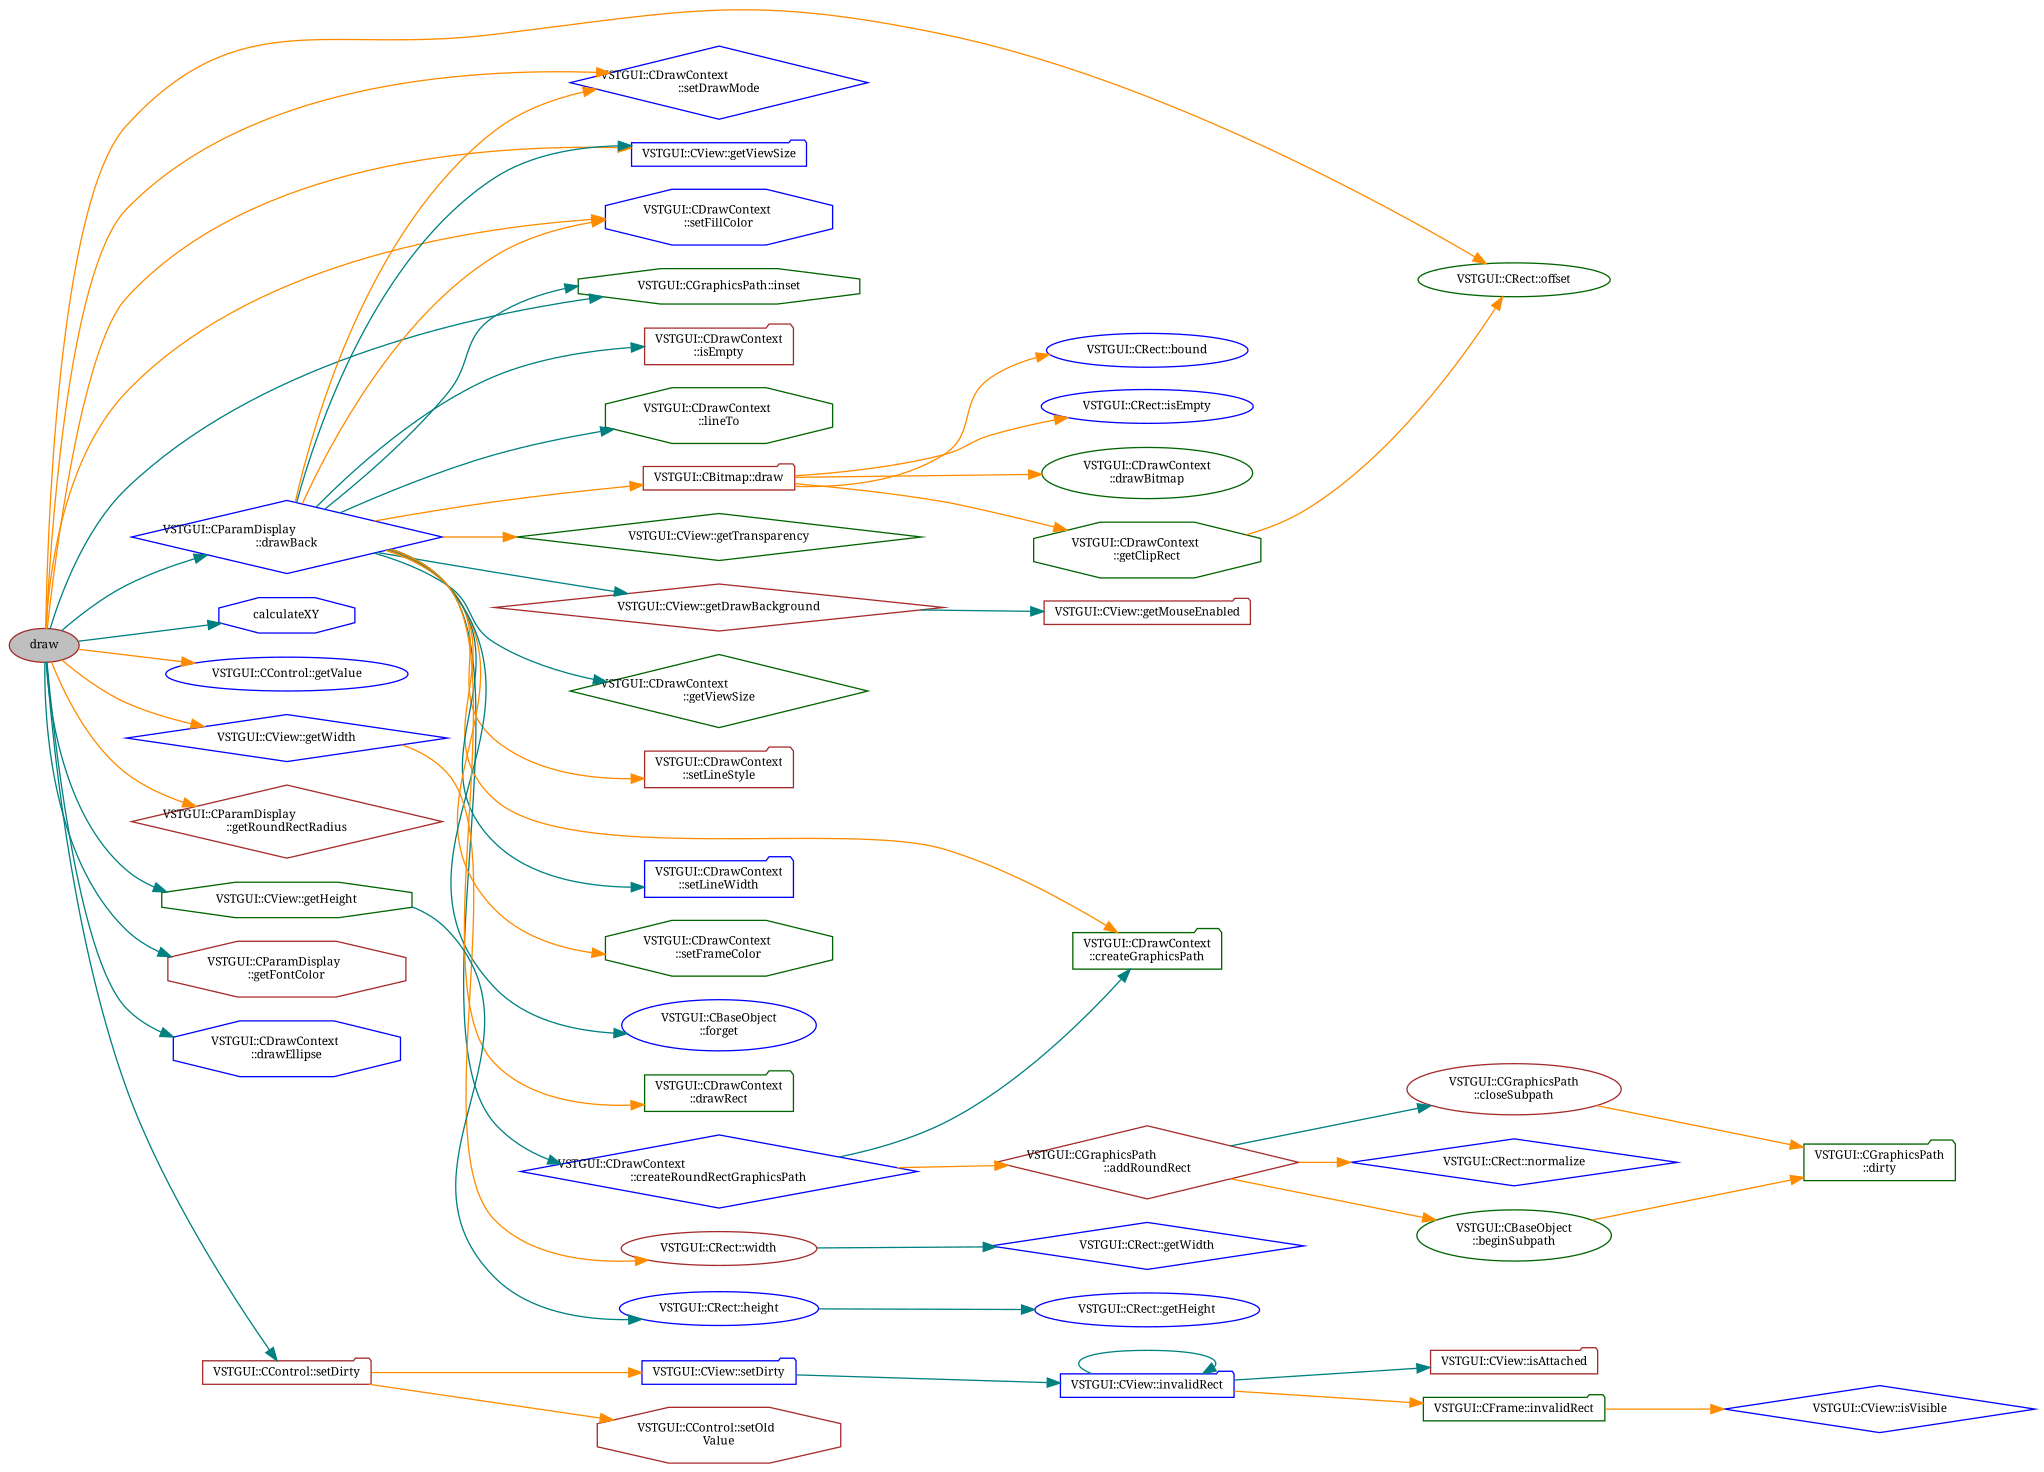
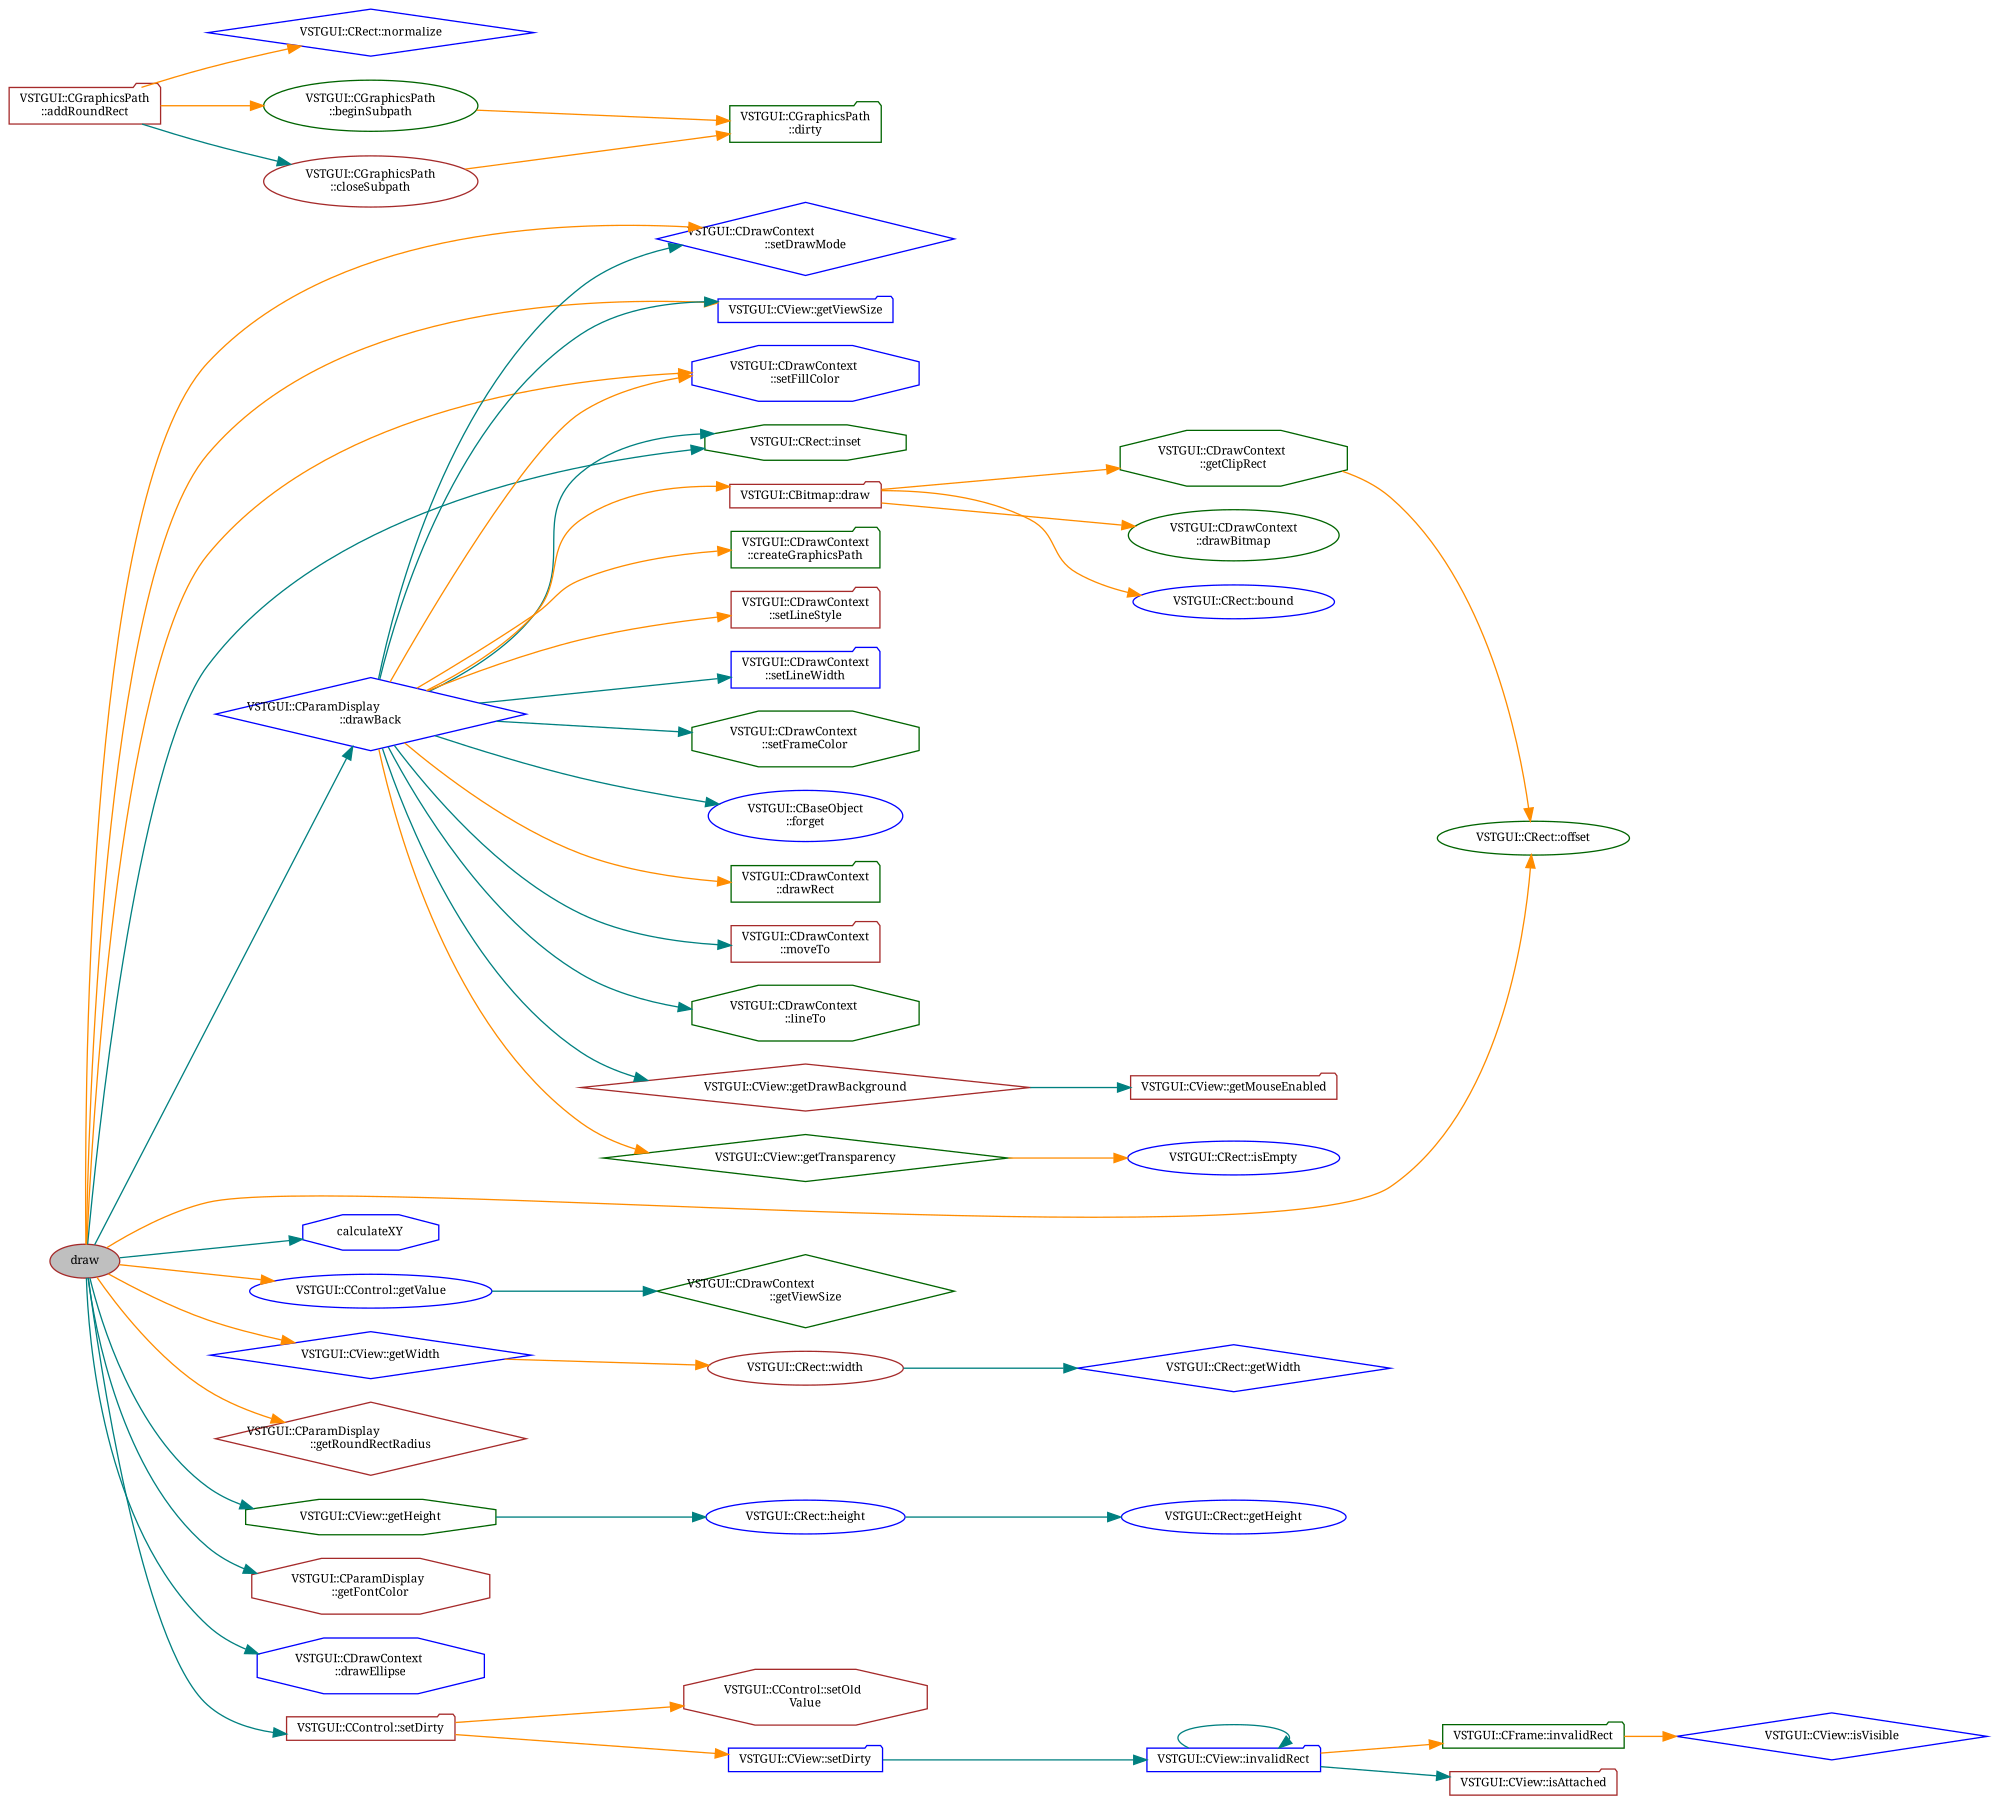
edge "VSTGUI::CParamDisplay ::drawBack" -> "VSTGUI::CDrawContext ::setDrawMode": color darkorange -> teal
node "VSTGUI::CGraphicsPath::inset": label "VSTGUI::CGraphicsPath::inset" -> "VSTGUI::CRect::inset"
node "VSTGUI::CDrawContext ::isEmpty": label "VSTGUI::CDrawContext ::isEmpty" -> "VSTGUI::CDrawContext ::moveTo"
edge "VSTGUI::CBitmap::draw" -> "VSTGUI::CRect::isEmpty": now "VSTGUI::CView::getTransparency" -> "VSTGUI::CRect::isEmpty"
edge "VSTGUI::CParamDisplay ::drawBack" -> "VSTGUI::CDrawContext ::getViewSize": now "VSTGUI::CControl::getValue" -> "VSTGUI::CDrawContext ::getViewSize"
edge "VSTGUI::CParamDisplay ::drawBack" -> "VSTGUI::CDrawContext ::setFrameColor": color darkorange -> teal
node "VSTGUI::CGraphicsPath ::addRoundRect": shape diamond -> folder
node "VSTGUI::CDrawContext ::createRoundRectGraphicsPath": removed
node "VSTGUI::CBaseObject ::beginSubpath": label "VSTGUI::CBaseObject ::beginSubpath" -> "VSTGUI::CGraphicsPath ::beginSubpath"
